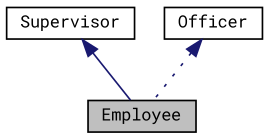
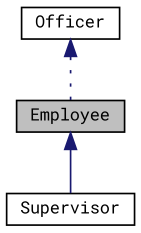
edge "Employee" -> "Supervisor": reversed
